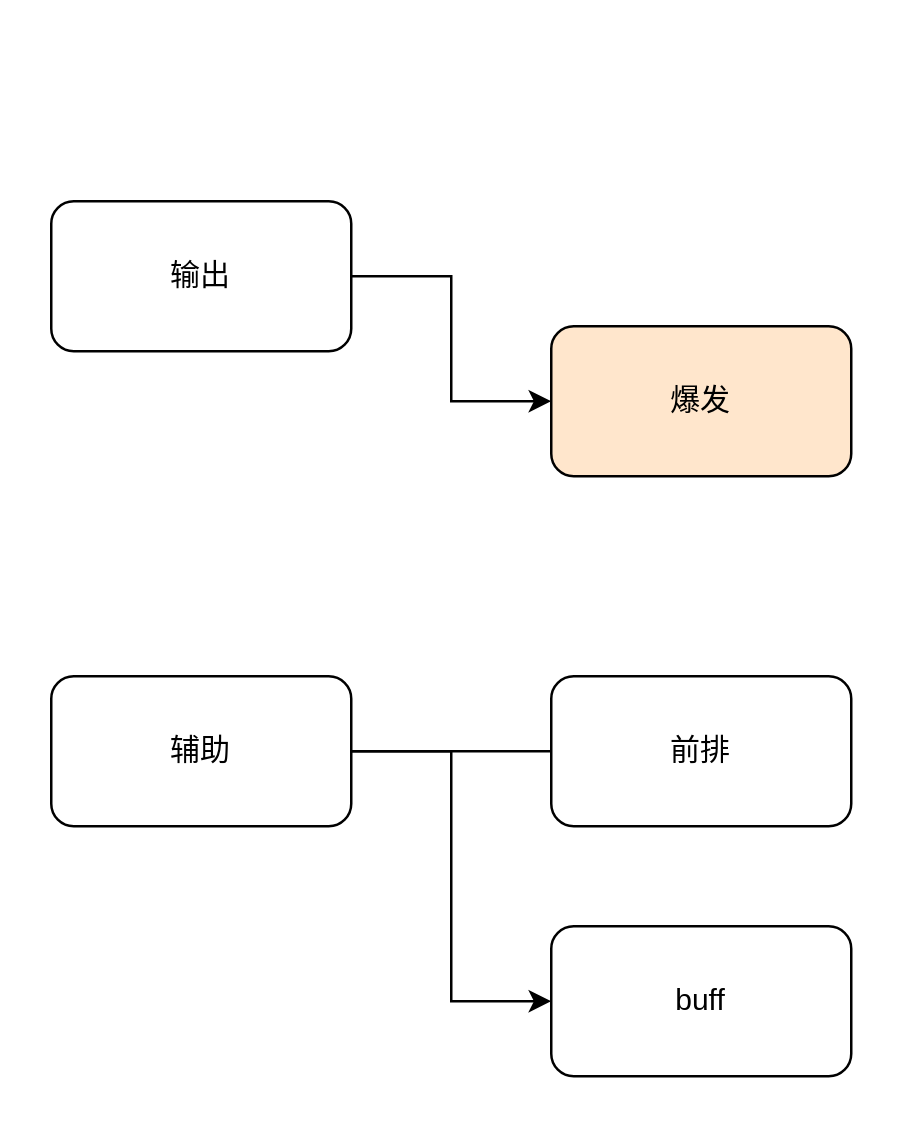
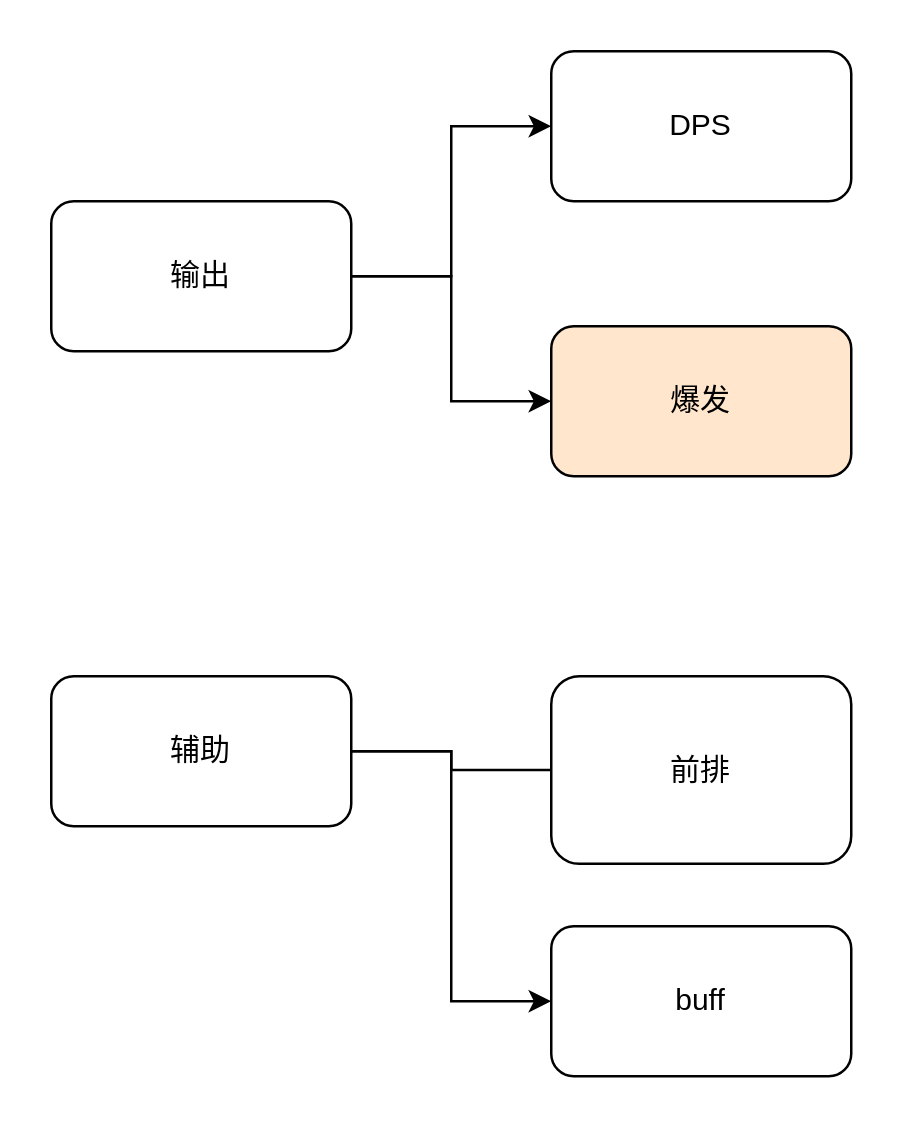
node "DPS": added
edge "输出" -> "DPS": added
node "前排": size 300x150 -> 300x188
